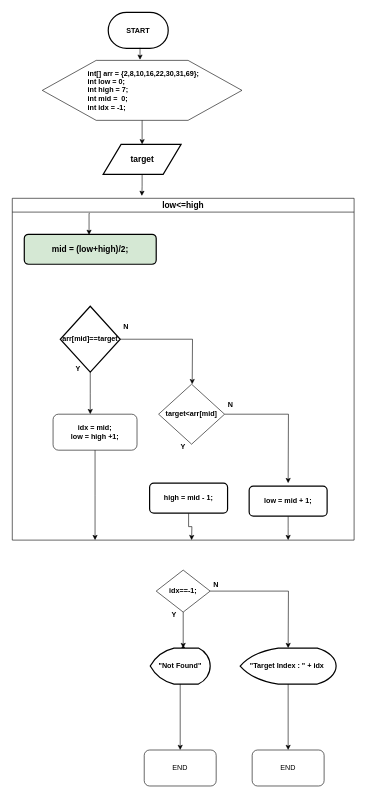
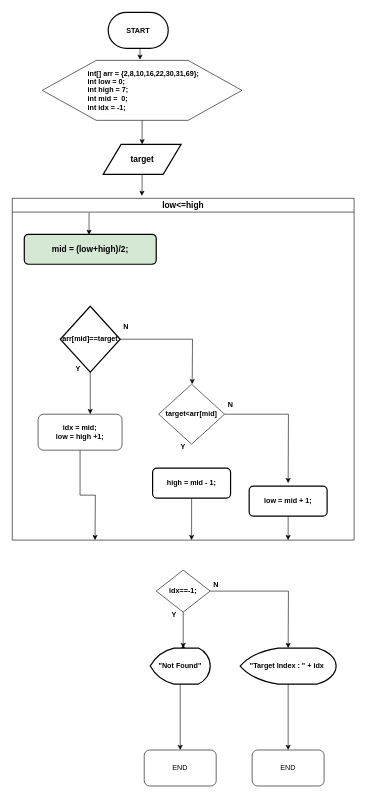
node "idx = mid; low = high +1;": moved (95, 432) -> (80, 432)
node "high = mid - 1;": moved (189, 498) -> (192, 483)
